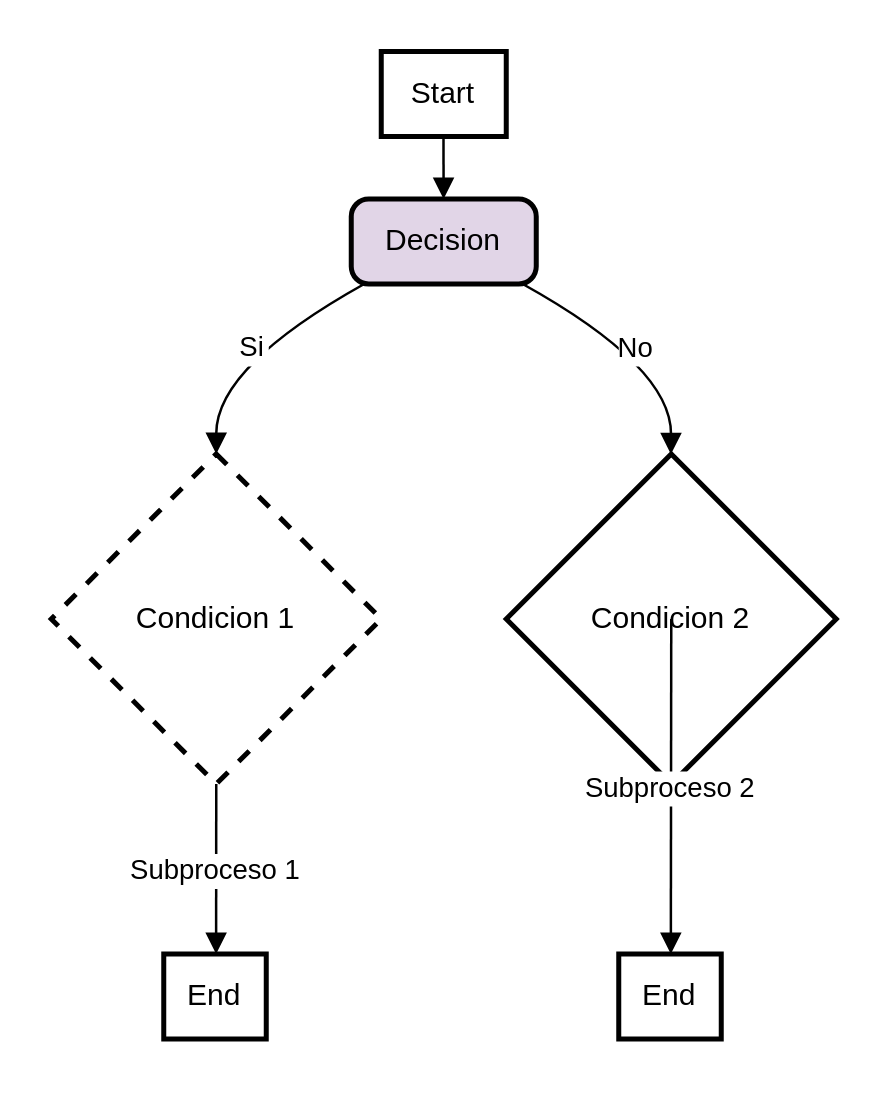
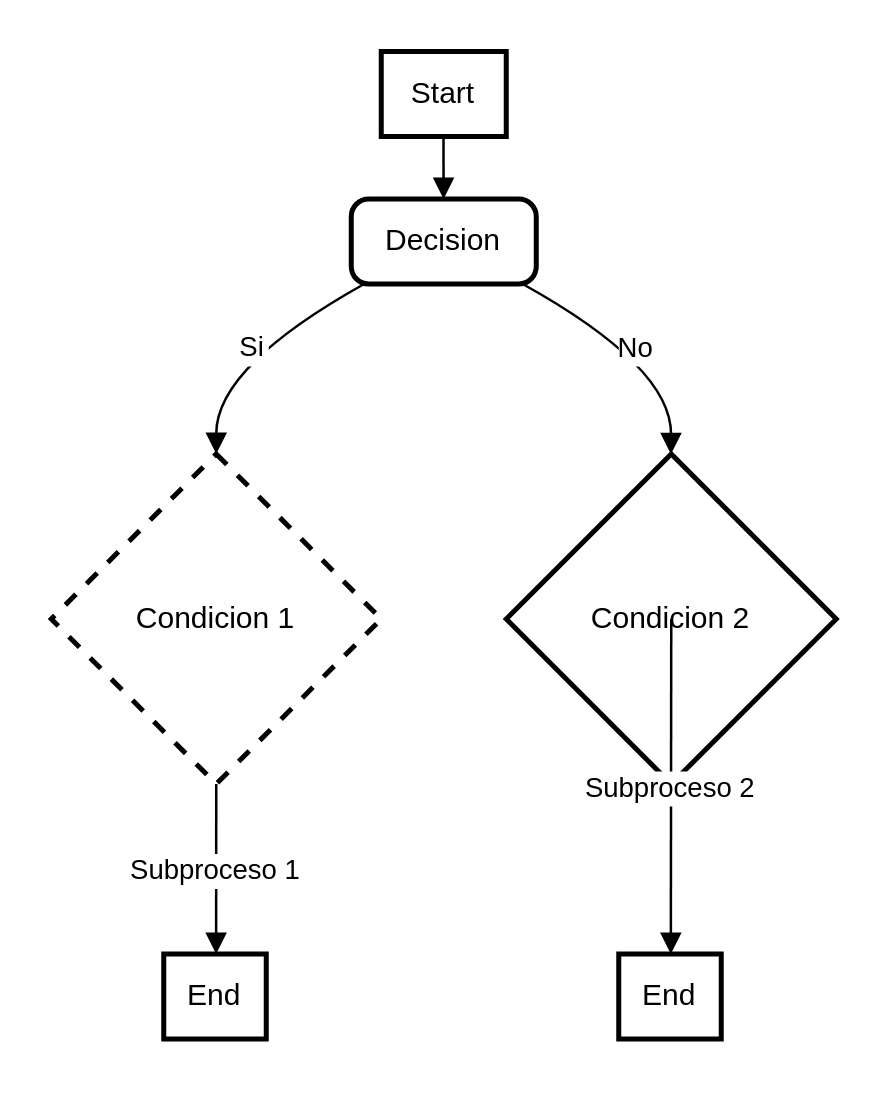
node "Decision": fillcolor #e1d5e7 -> #ffffff
